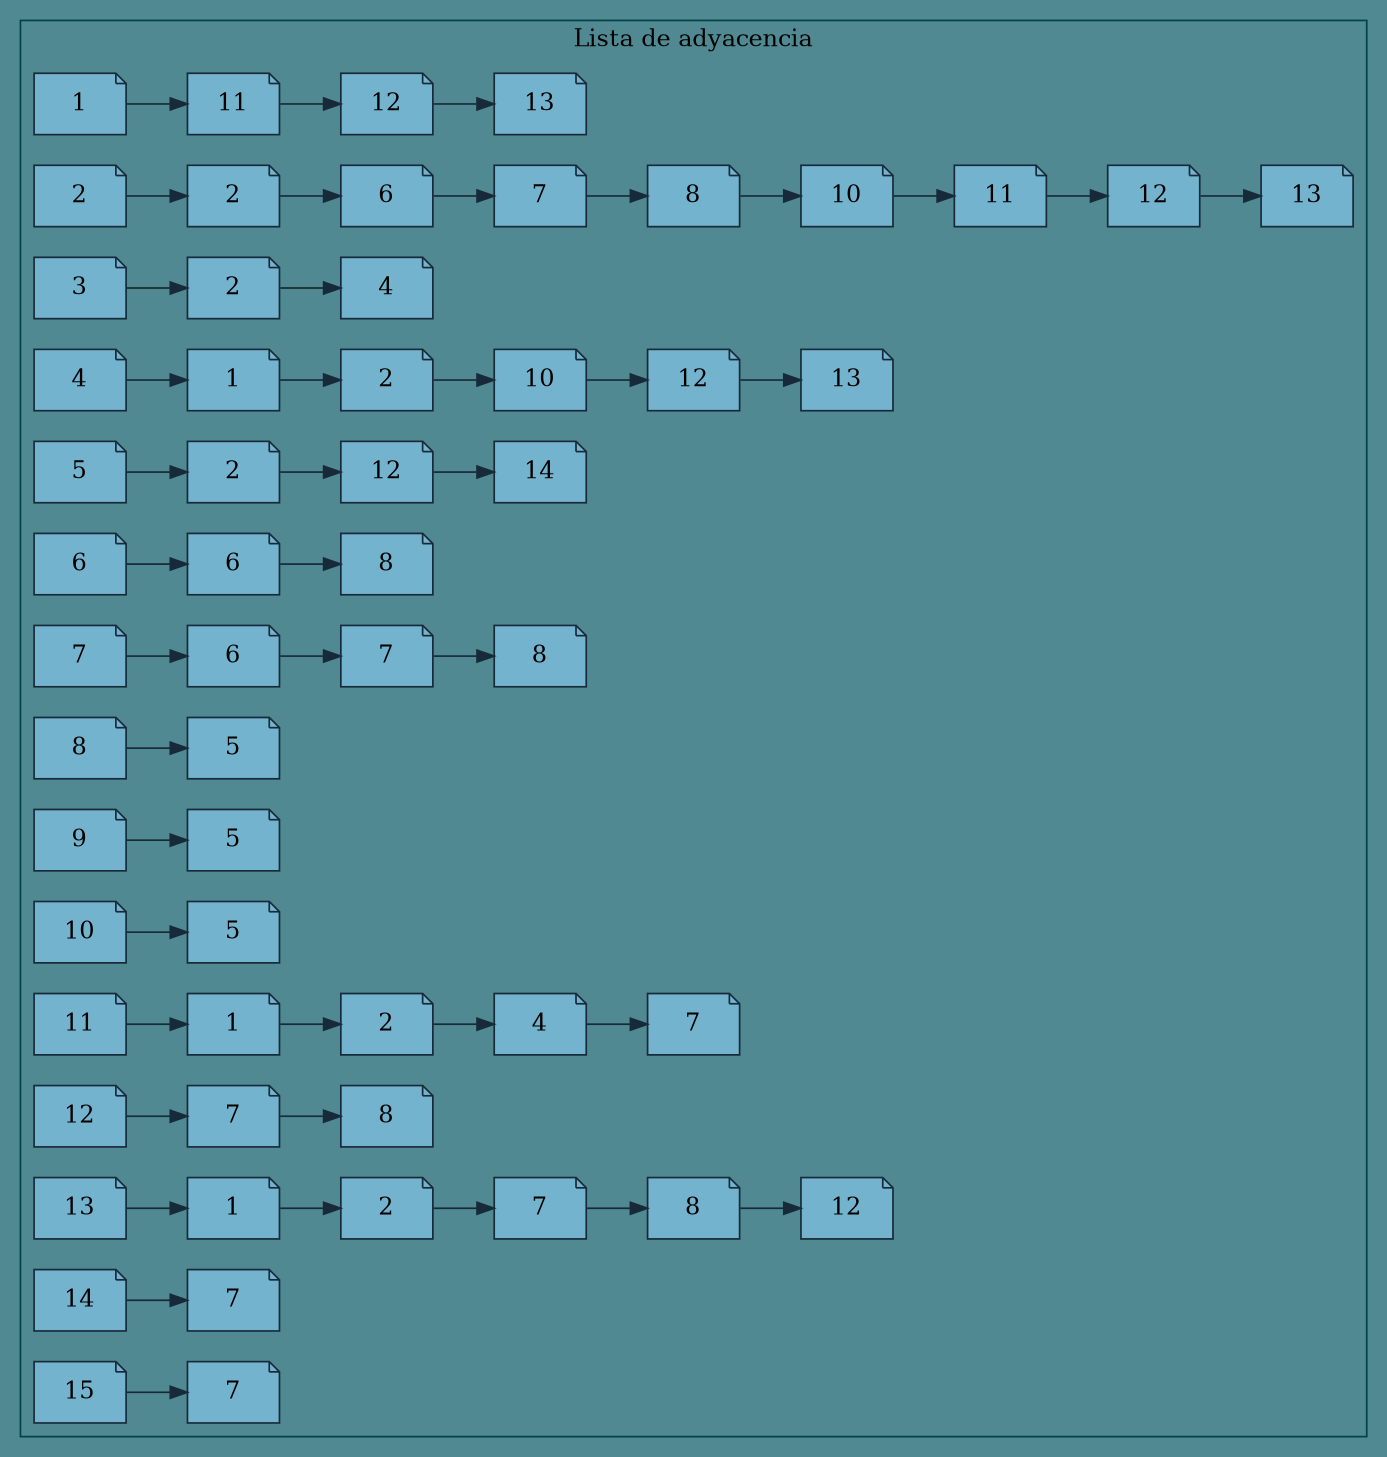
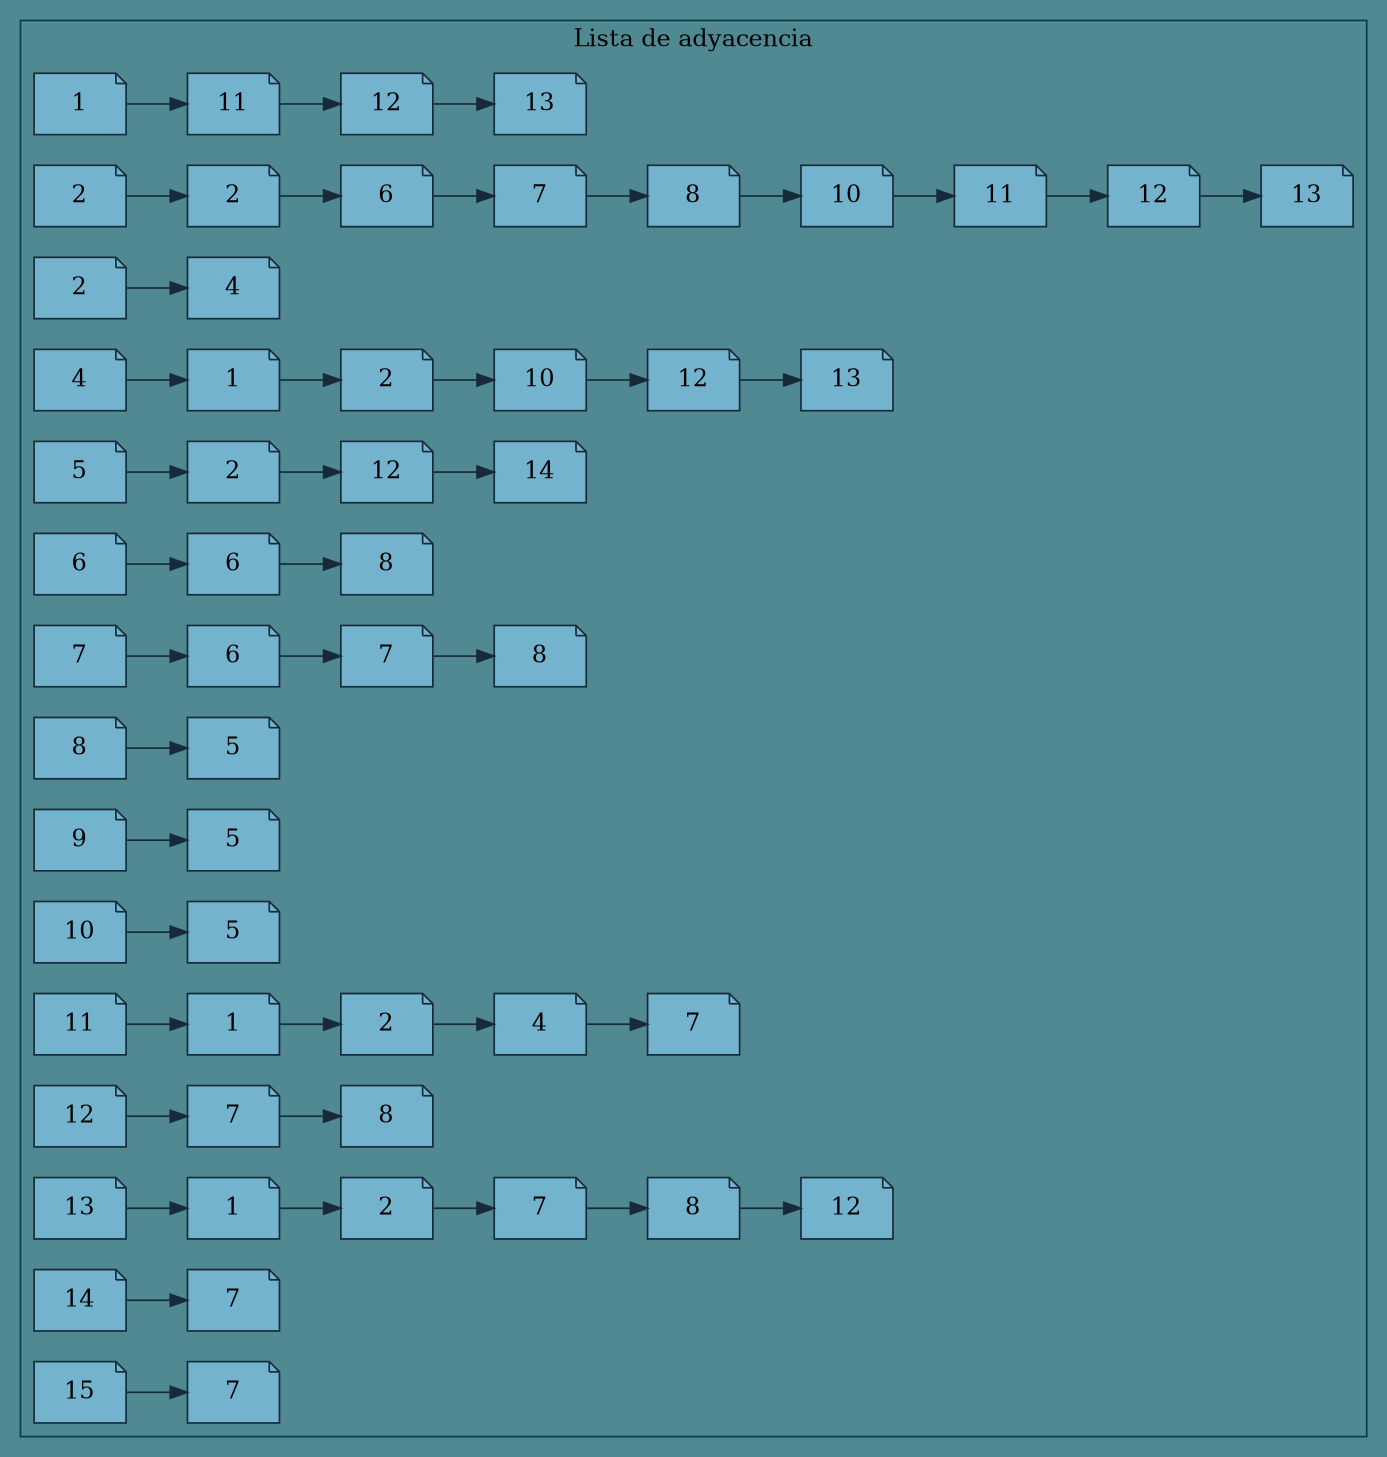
node "3": removed
